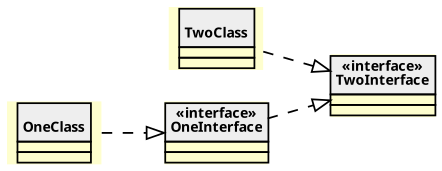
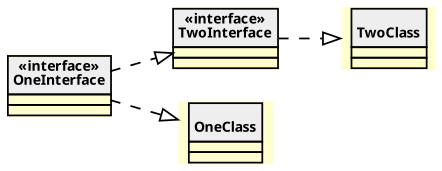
edge "TwoClass" -> "TwoInterface": reversed
edge "OneClass" -> "OneInterface": reversed
